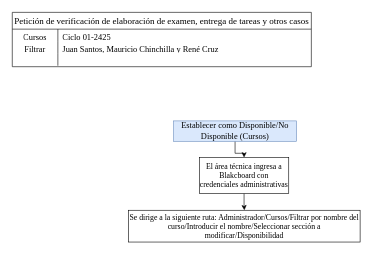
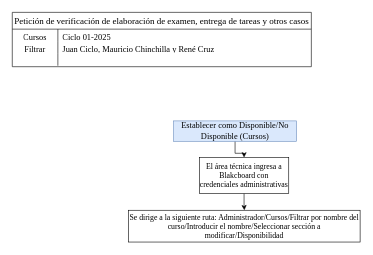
node "Ciclo 01-2425": label "Ciclo 01-2425" -> "Ciclo 01-2025"
node "Juan Santos, Mauricio Chinchilla y René Cruz": label "Juan Santos, Mauricio Chinchilla y René Cruz" -> "Juan Ciclo, Mauricio Chinchilla y René Cruz"
